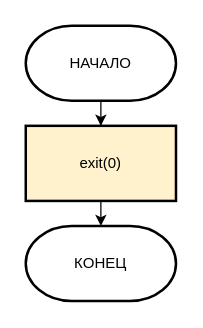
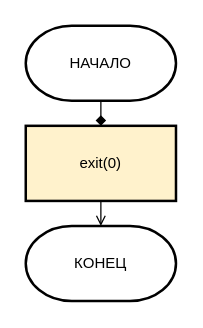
edge "НАЧАЛО" -> "exit(0)": arrowhead classic -> diamond
edge "exit(0)" -> "КОНЕЦ": arrowhead classic -> open
